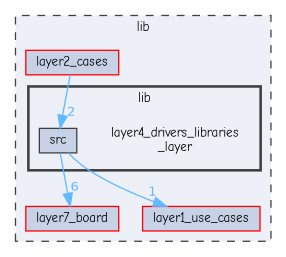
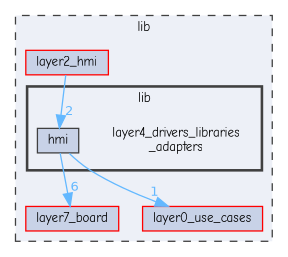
node "layer2_cases": label "layer2_cases" -> "layer2_hmi"
node "src": label "src" -> "hmi"
node "layer4_drivers_libraries _layer": label "layer4_drivers_libraries _layer" -> "layer4_drivers_libraries _adapters"
node "layer1_use_cases": label "layer1_use_cases" -> "layer0_use_cases"
